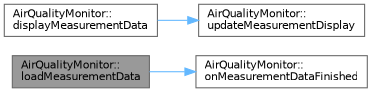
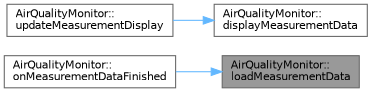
edge "AirQualityMonitor:: displayMeasurementData" -> "AirQualityMonitor:: updateMeasurementDisplay": reversed
edge "AirQualityMonitor:: loadMeasurementData" -> "AirQualityMonitor:: onMeasurementDataFinished": reversed
